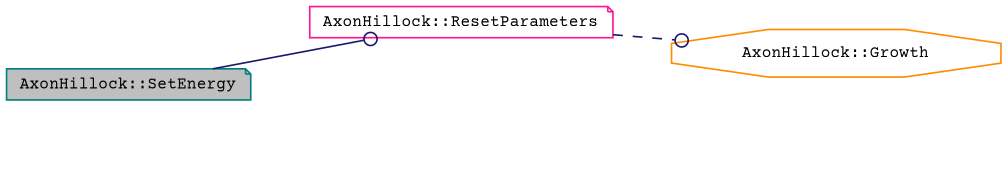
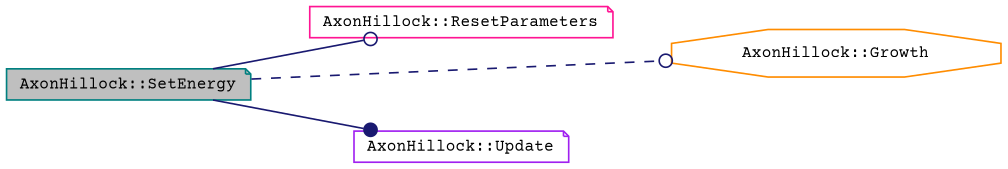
edge "AxonHillock::ResetParameters" -> "AxonHillock::Growth": now "AxonHillock::SetEnergy" -> "AxonHillock::Growth"
node "AxonHillock::Update": added
